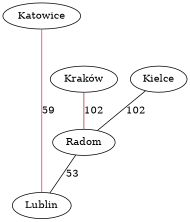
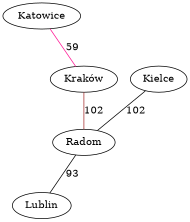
edge "Katowice" -- "Lublin": now "Katowice" -- "Kraków"
edge "Radom" -- "Lublin": label "53" -> "93"
